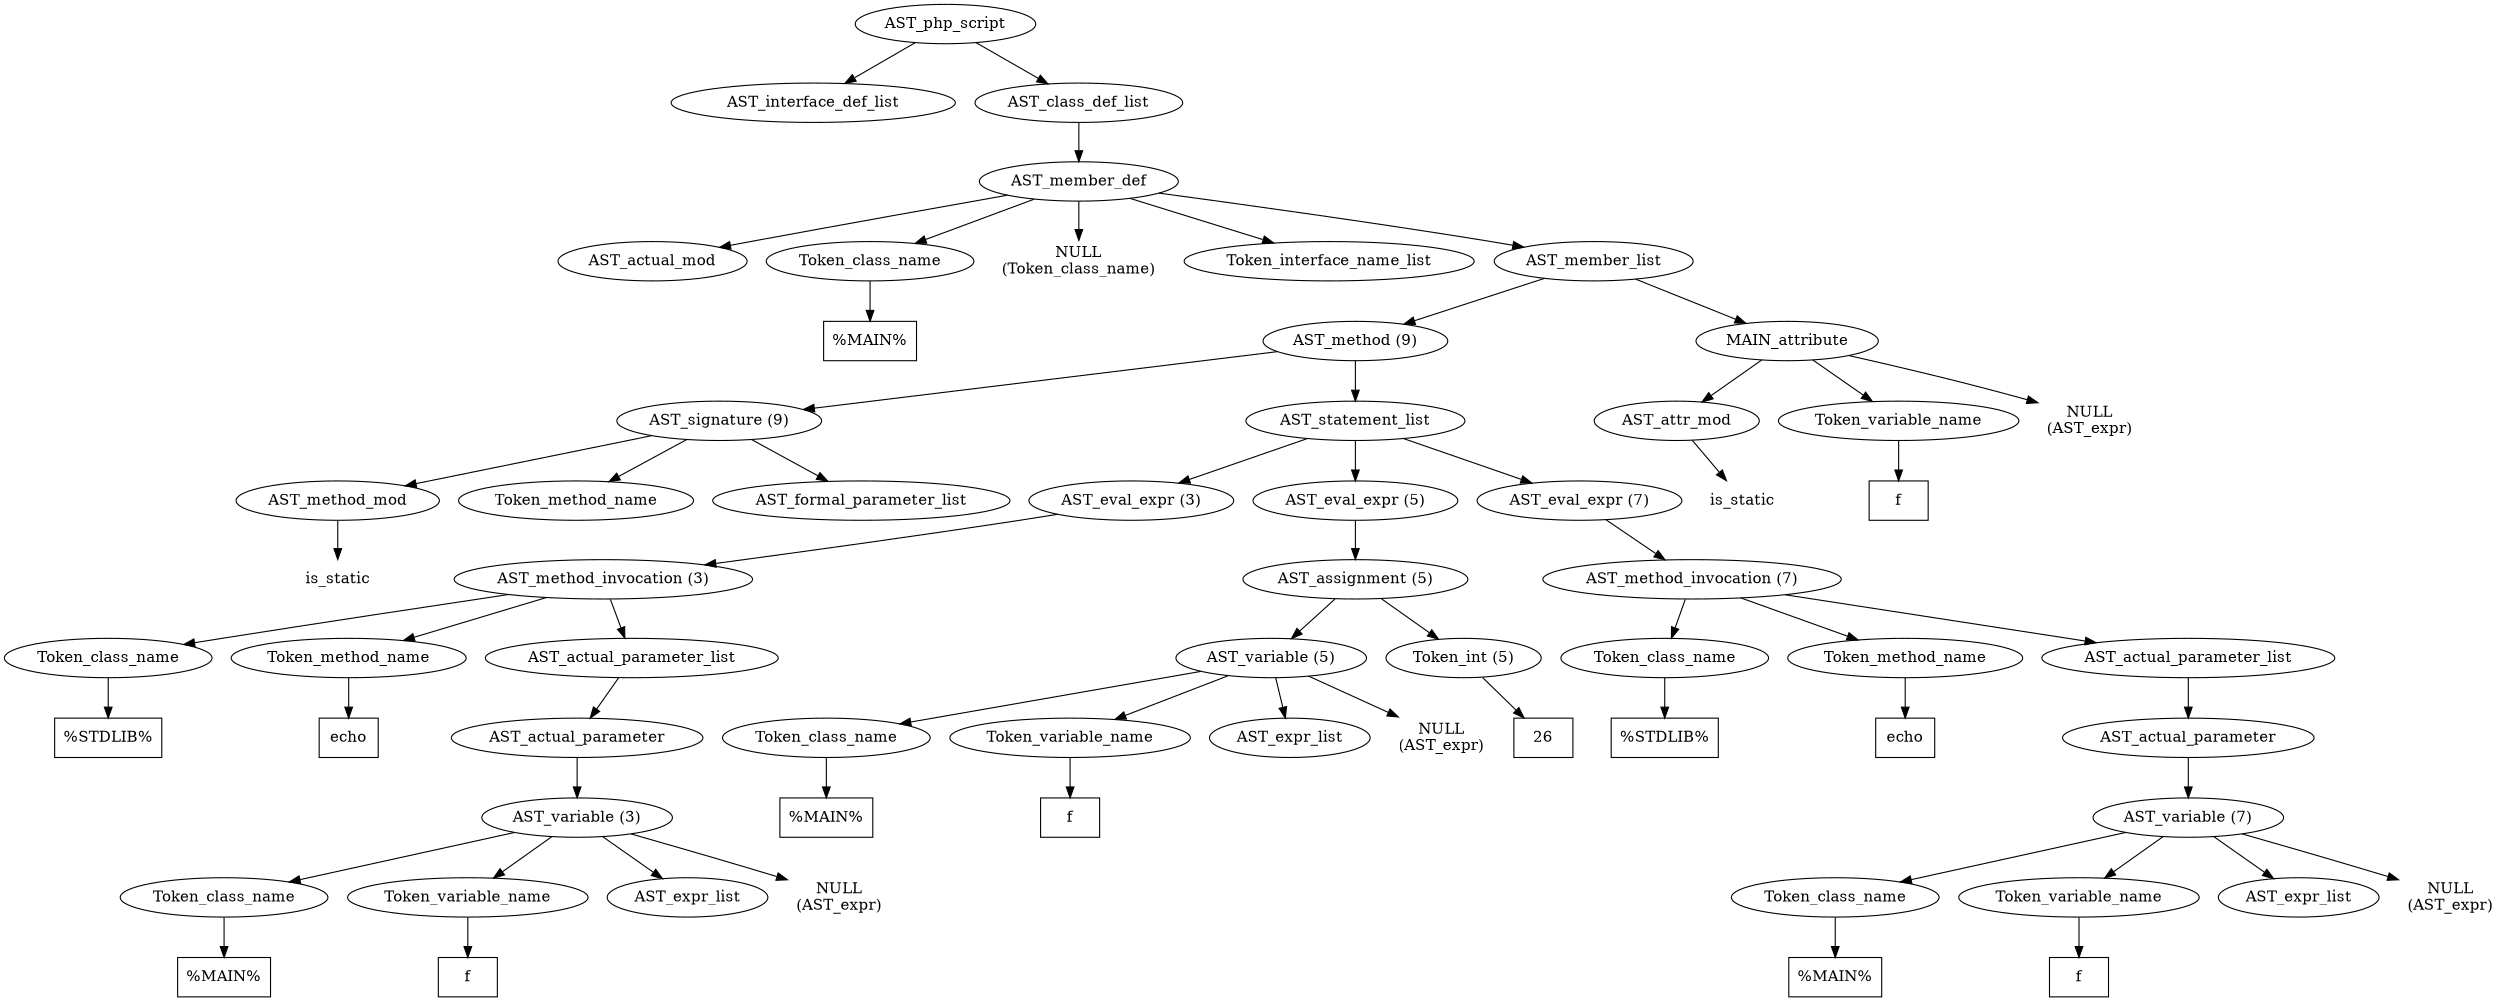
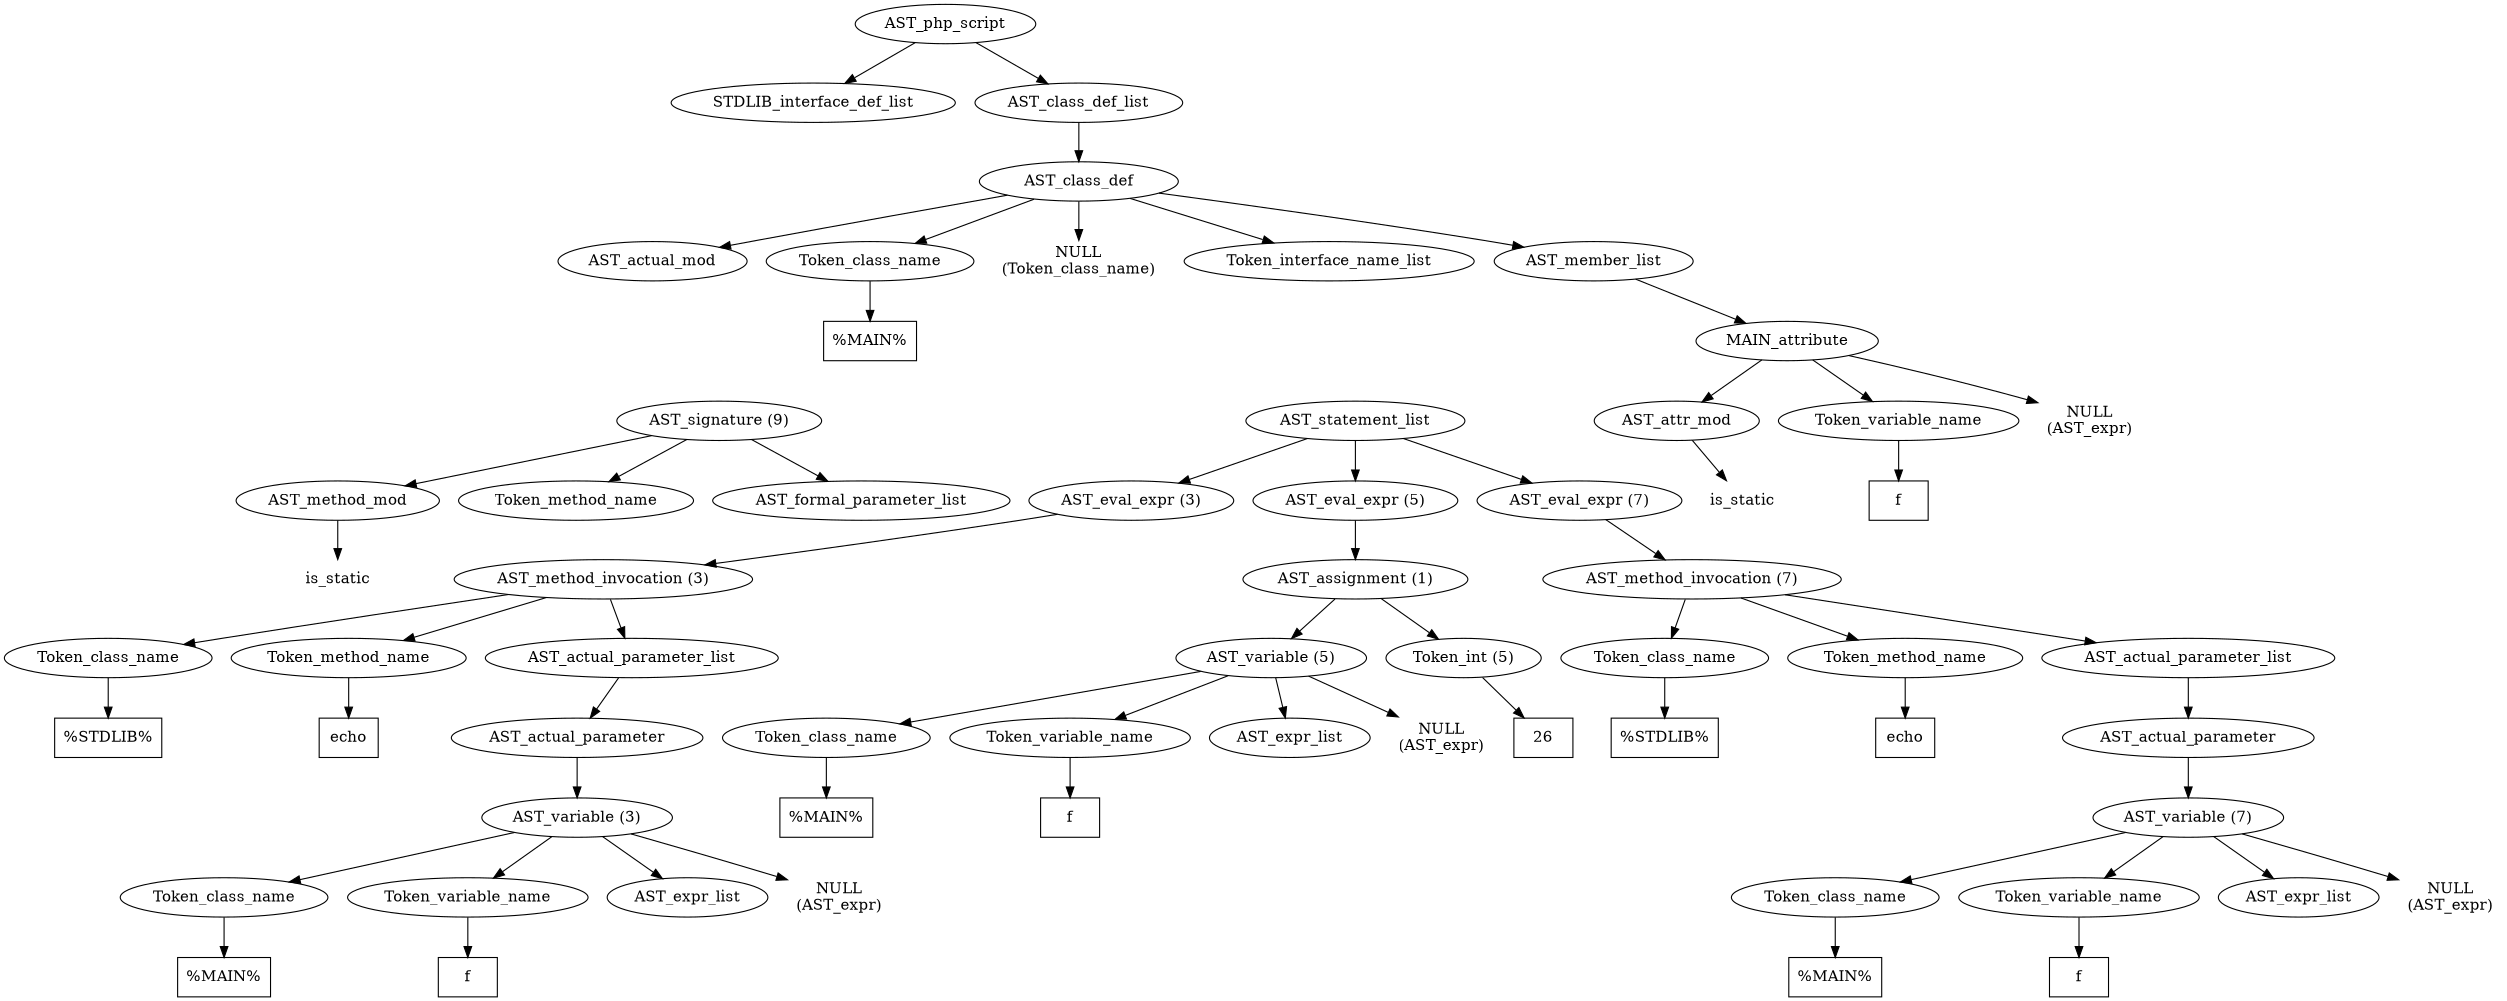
node "AST_interface_def_list": label "AST_interface_def_list" -> "STDLIB_interface_def_list"
node "AST_member_def": label "AST_member_def" -> "AST_class_def"
node "AST_method (9)": removed
node "AST_assignment (5)": label "AST_assignment (5)" -> "AST_assignment (1)"
